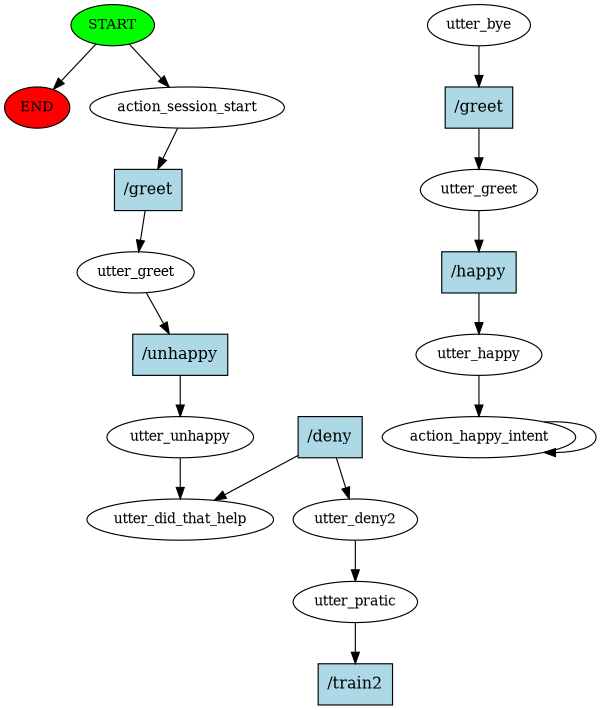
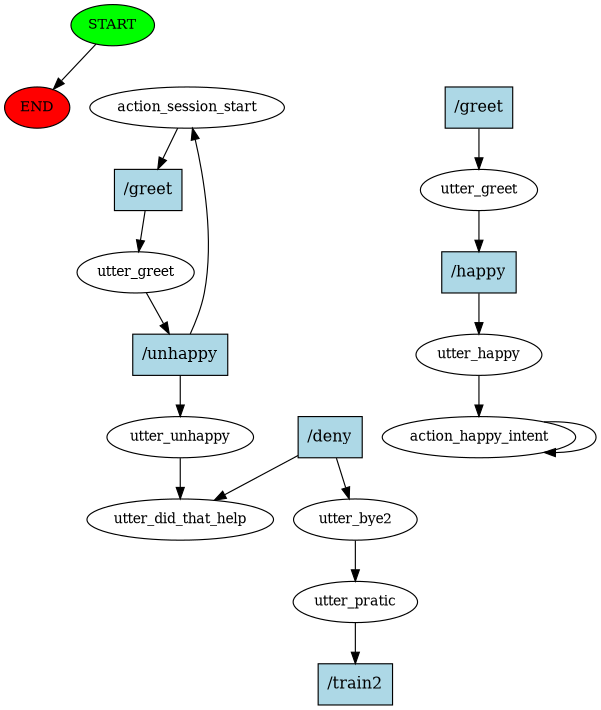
node "utter_bye": removed
edge "START" -> "action_session_start": now "/unhappy" -> "action_session_start"
node "utter_deny2": label "utter_deny2" -> "utter_bye2"
